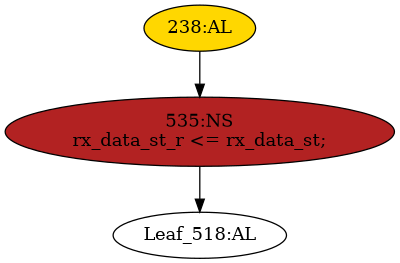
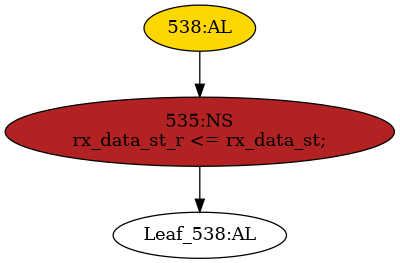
node "238:AL": label "238:AL" -> "538:AL"
node "Leaf_518:AL": label "Leaf_518:AL" -> "Leaf_538:AL"
